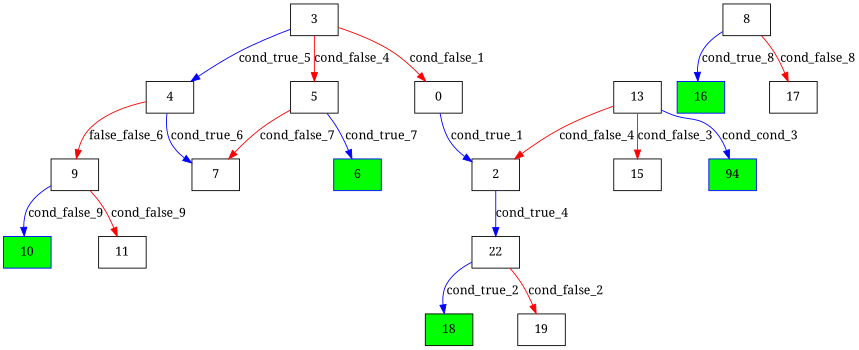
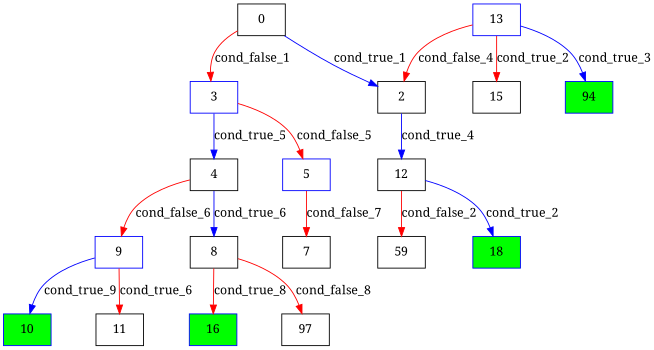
node "3": color black -> blue
edge "3" -> "0": reversed
edge "8" -> "16": color blue -> red
edge "3" -> "5": label "cond_false_4" -> "cond_false_5"
node "5": color black -> blue
node "13": color black -> blue
node "17": label "17" -> "97"
edge "4" -> "9": label "false_false_6" -> "cond_false_6"
edge "13" -> "15": label "cond_false_3" -> "cond_true_2"
edge "13" -> "94": label "cond_cond_3" -> "cond_true_3"
edge "4" -> "7": now "4" -> "8"
node "9": color black -> blue
node "6": removed
edge "9" -> "10": label "cond_false_9" -> "cond_true_9"
edge "9" -> "11": label "cond_false_9" -> "cond_true_6"
node "22": label "22" -> "12"
node "18": color black -> blue
node "19": label "19" -> "59"
